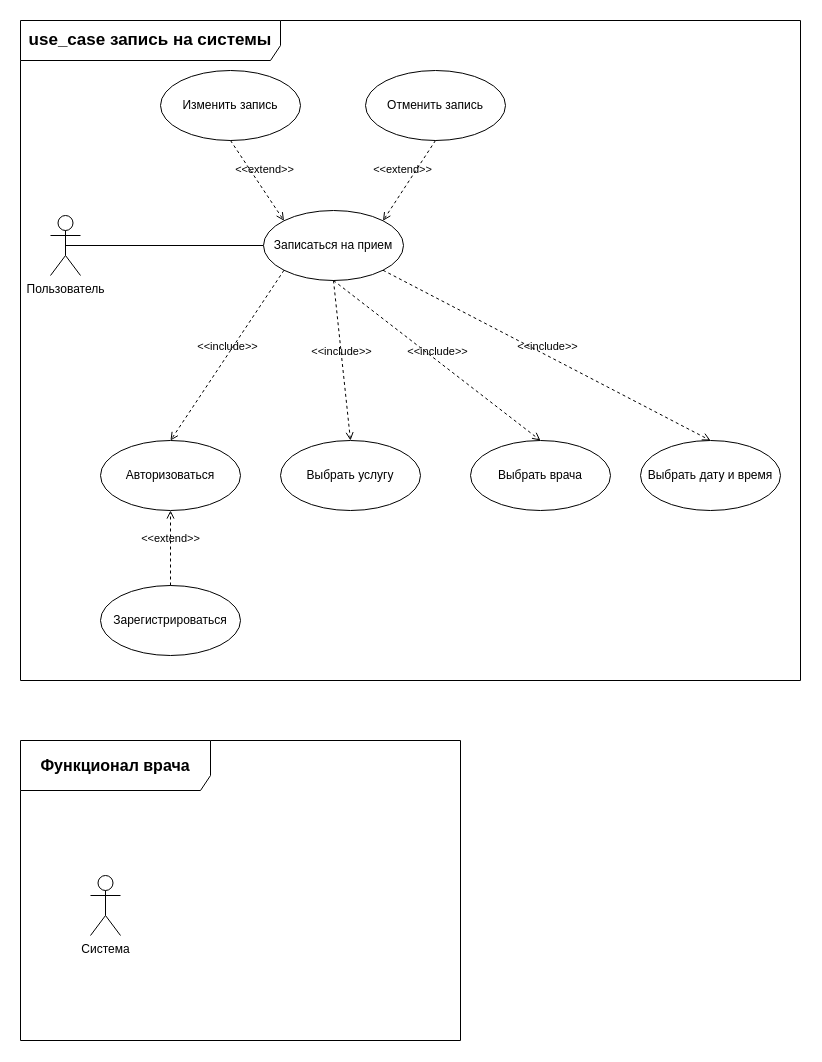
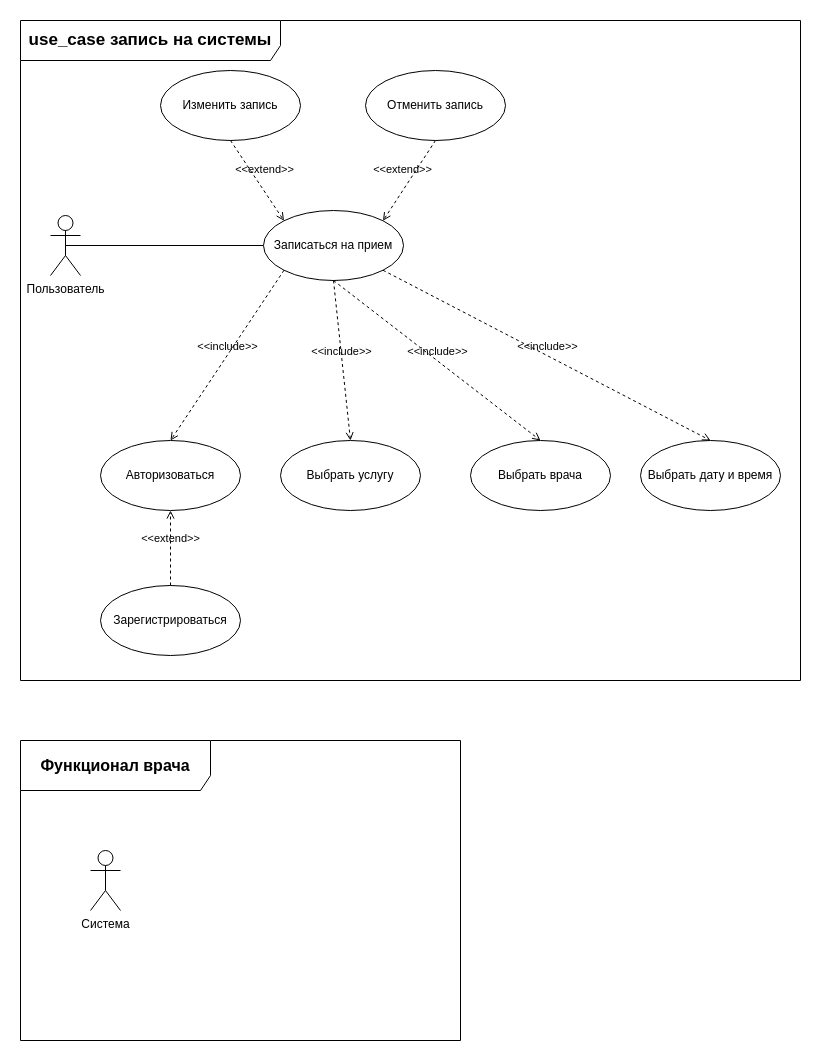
node "Система": moved (106, 906) -> (106, 881)
